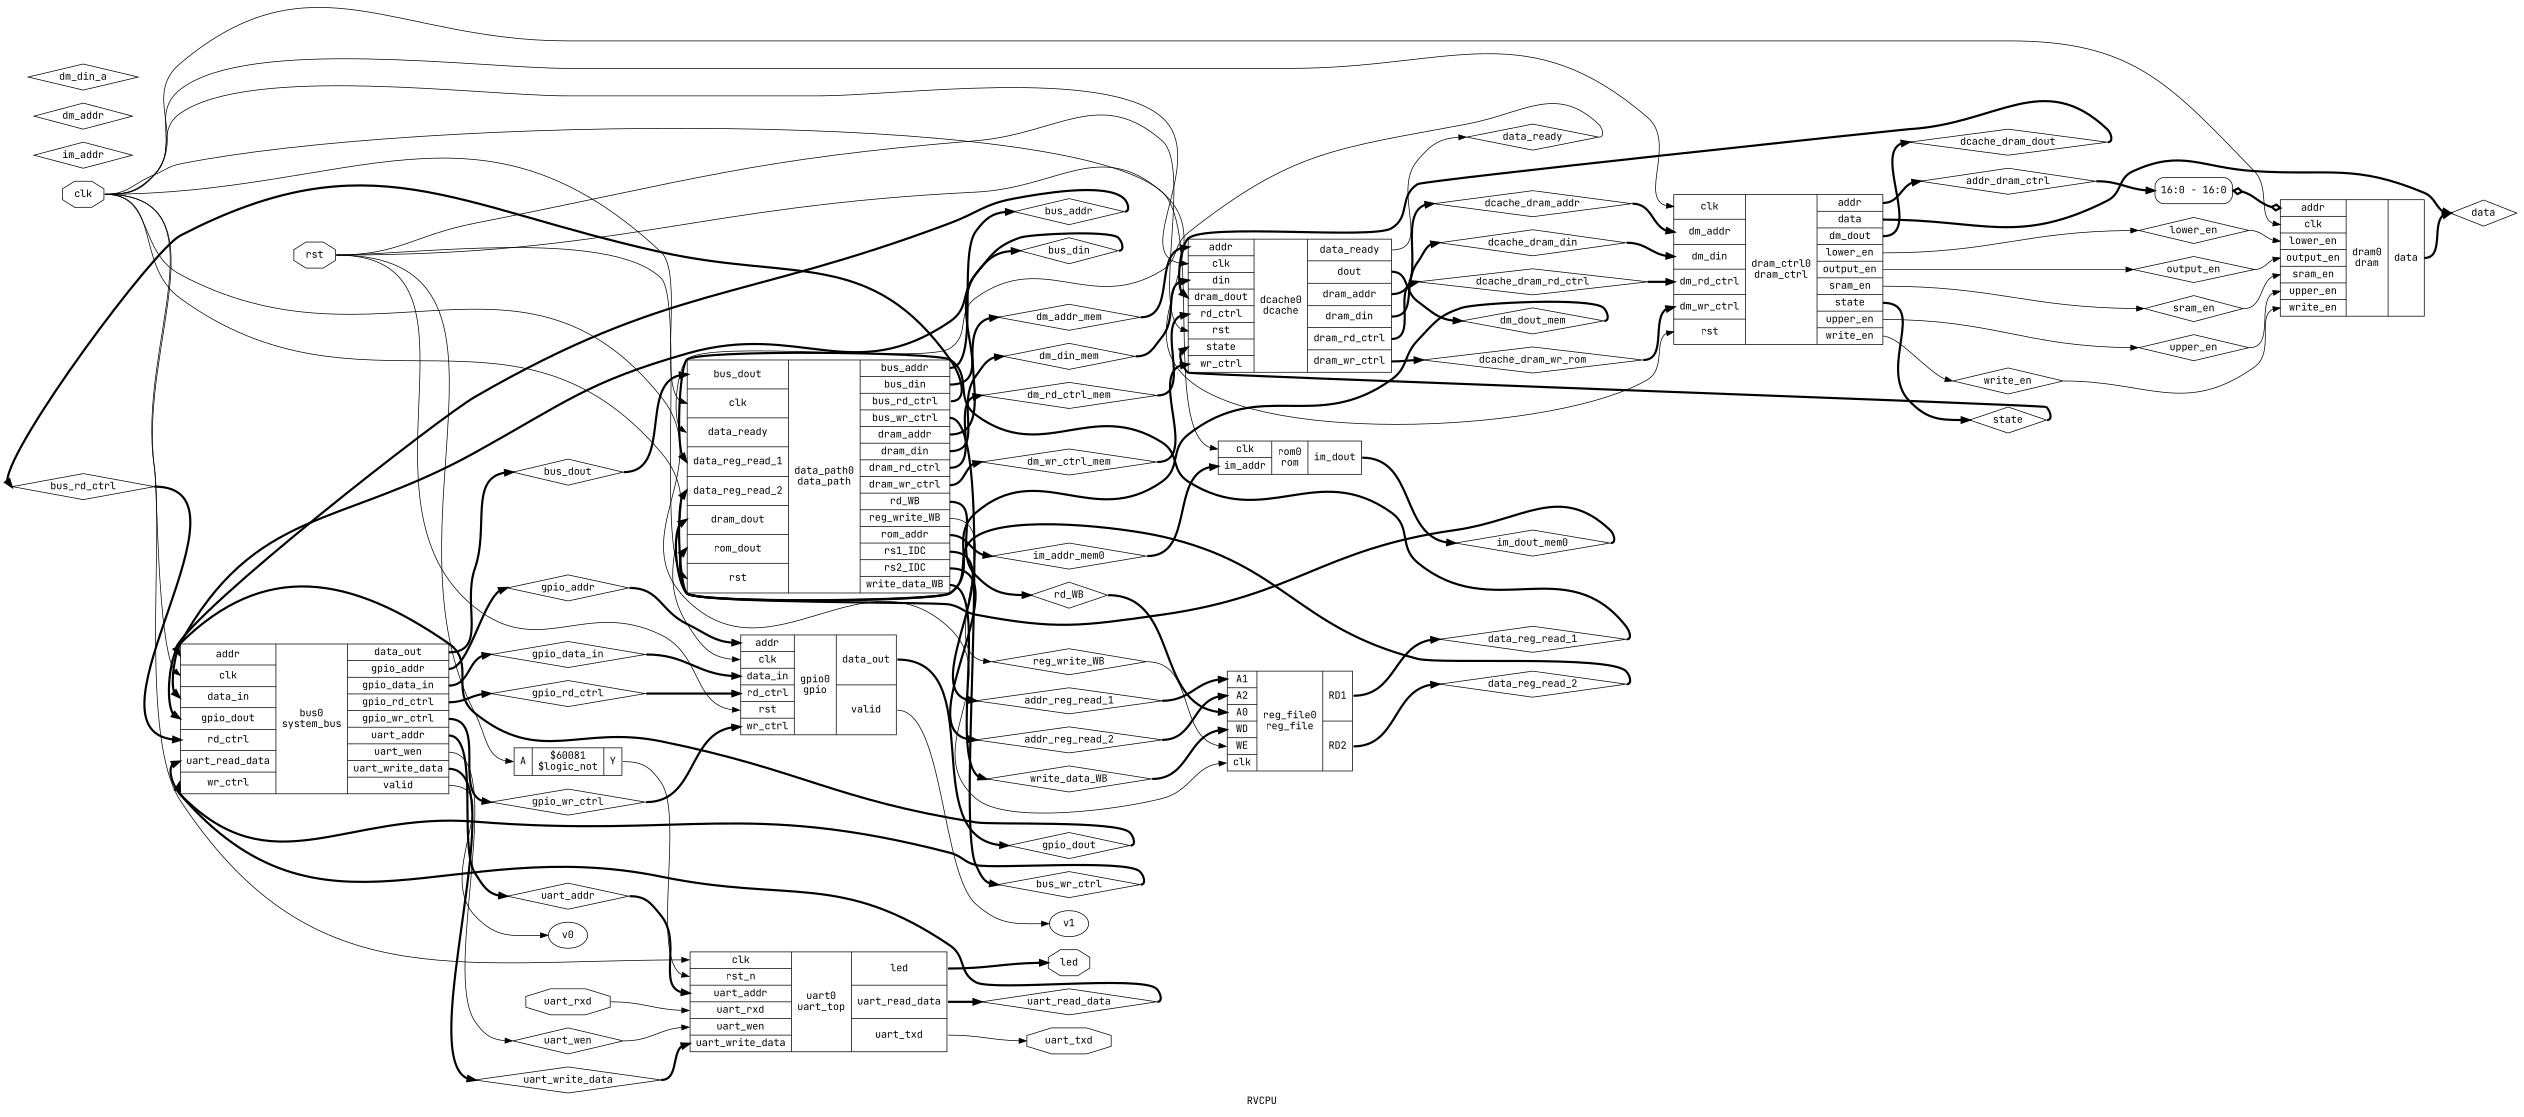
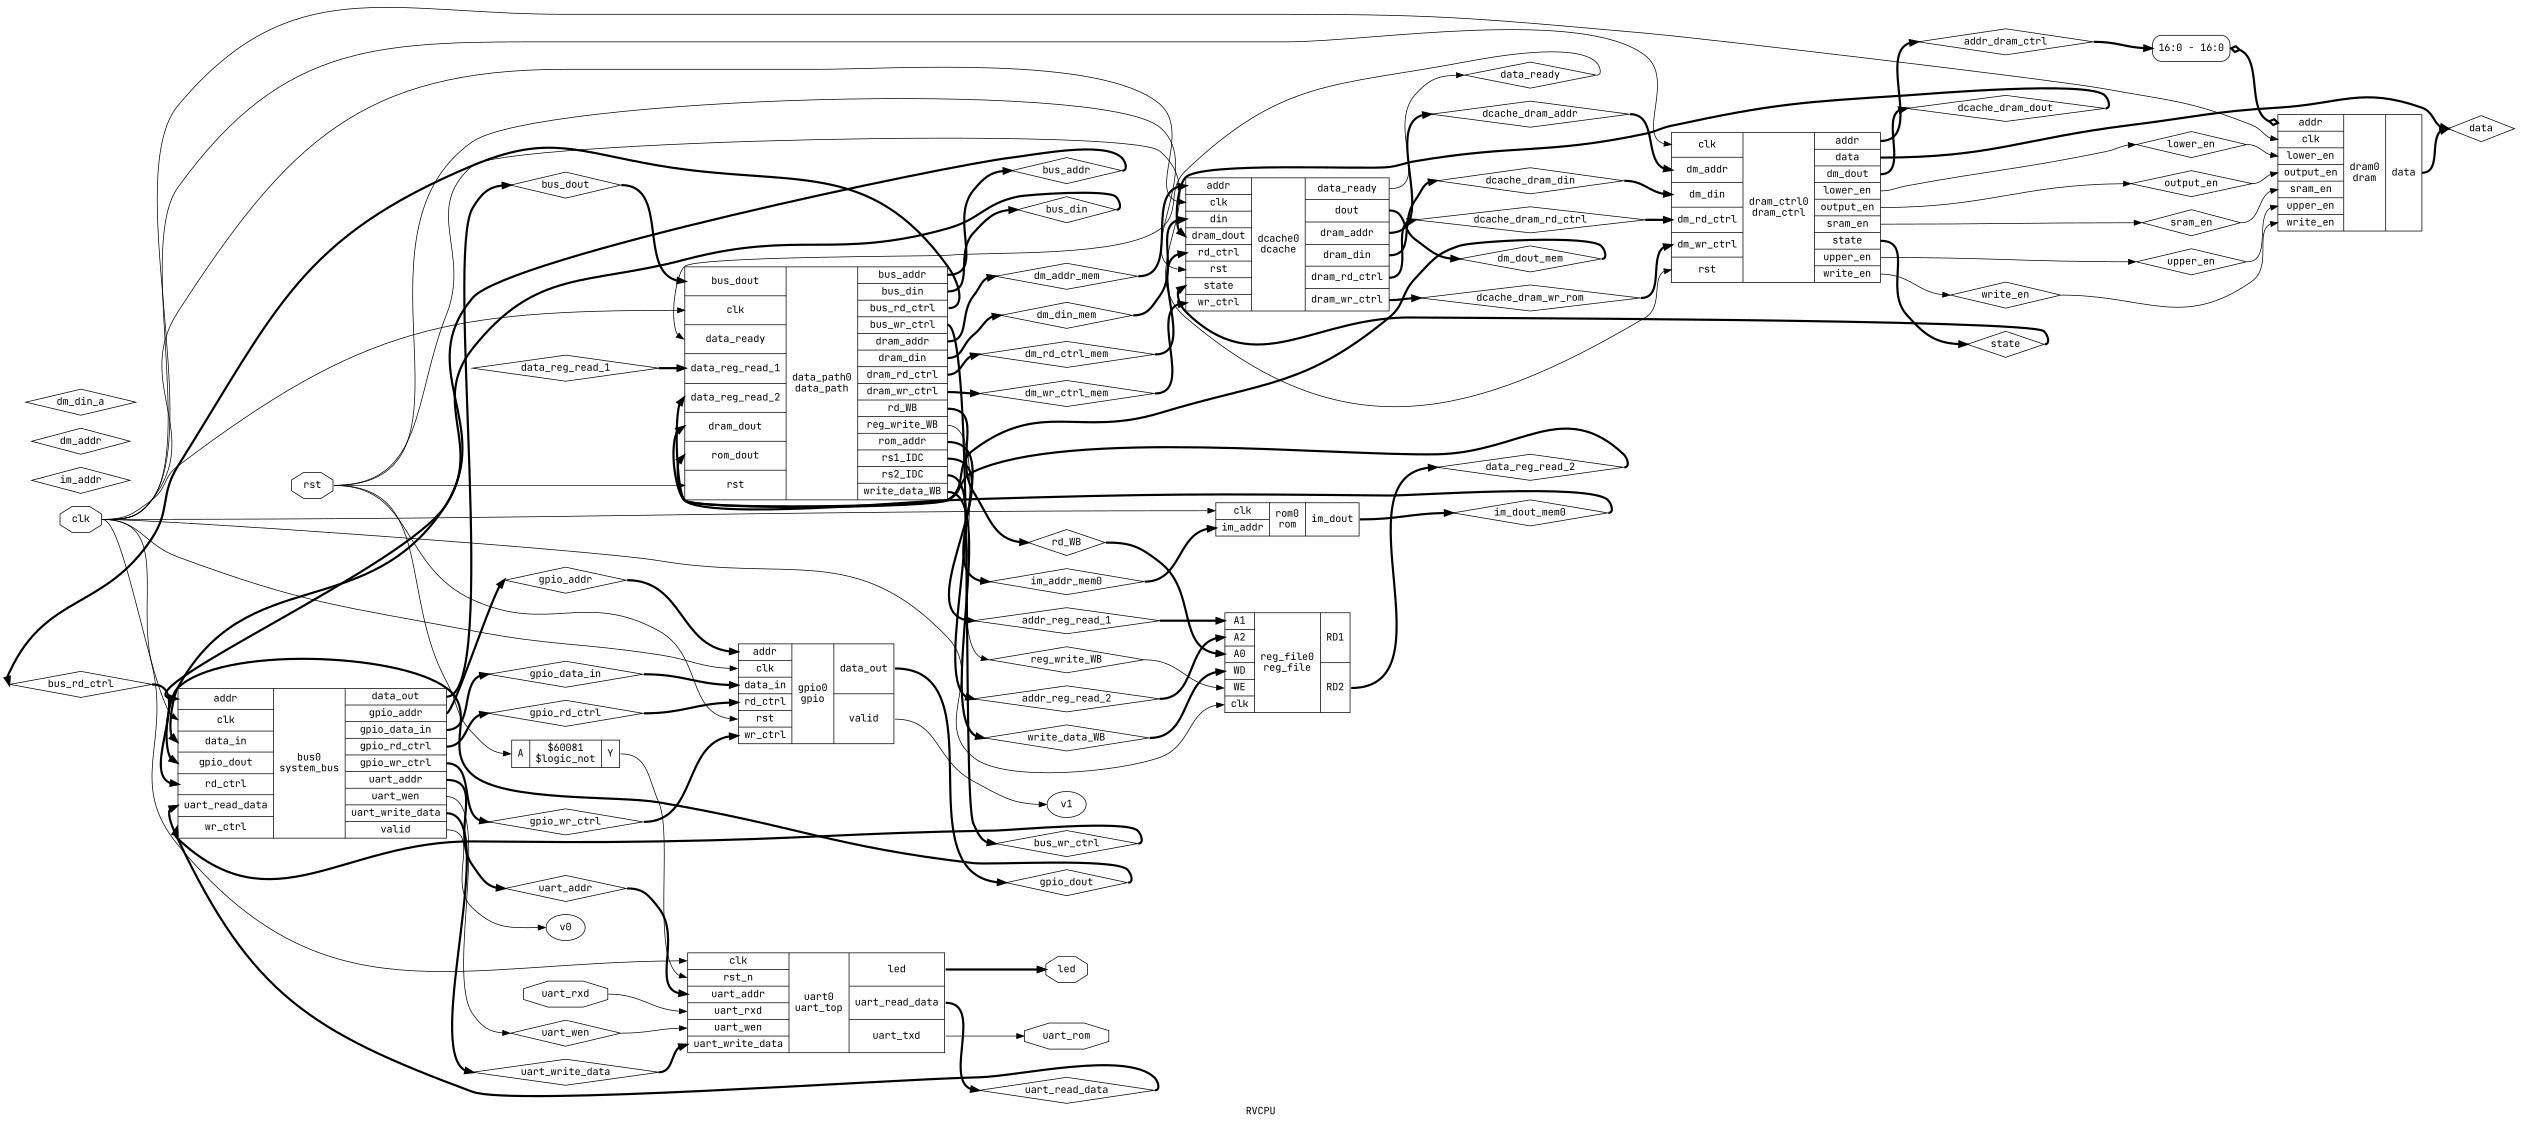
edge "A1" -> "data_reg_read_1": removed
node "uart_txd": label "uart_txd" -> "uart_rom"
